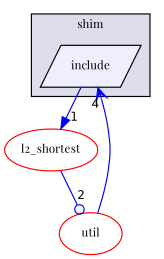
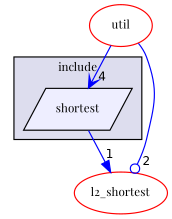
cluster "shim": label "shim" -> "include"
node "include": label "include" -> "shortest"
edge "l2_shortest" -> "util": reversed
